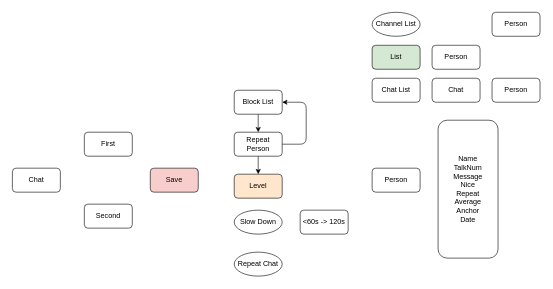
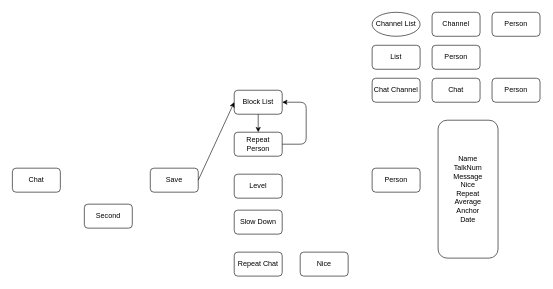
node "Channel": added
node "List": fillcolor #d5e8d4 -> #ffffff
node "Chat List": label "Chat List" -> "Chat Channel"
edge "Save" -> "Block List": added
node "First": removed
edge "Repeat Person" -> "Level": removed
node "Save": fillcolor #f8cecc -> #ffffff
node "Level": fillcolor #ffe6cc -> #ffffff
node "Slow Down": shape ellipse -> rounded rectangle
node "<60s -> 120s": removed
node "Repeat Chat": shape ellipse -> rounded rectangle
node "Nice": added
